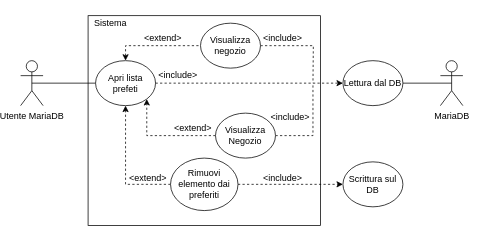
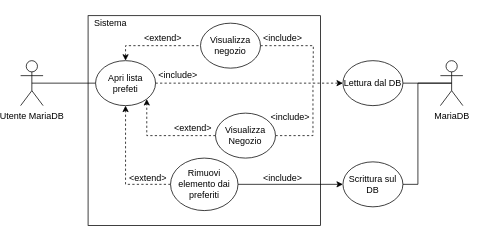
edge "MariaDB" -- "Scrittura sul DB": added
edge "Rimuovi elemento dai preferiti" -> "Scrittura sul DB": style dashed -> solid
